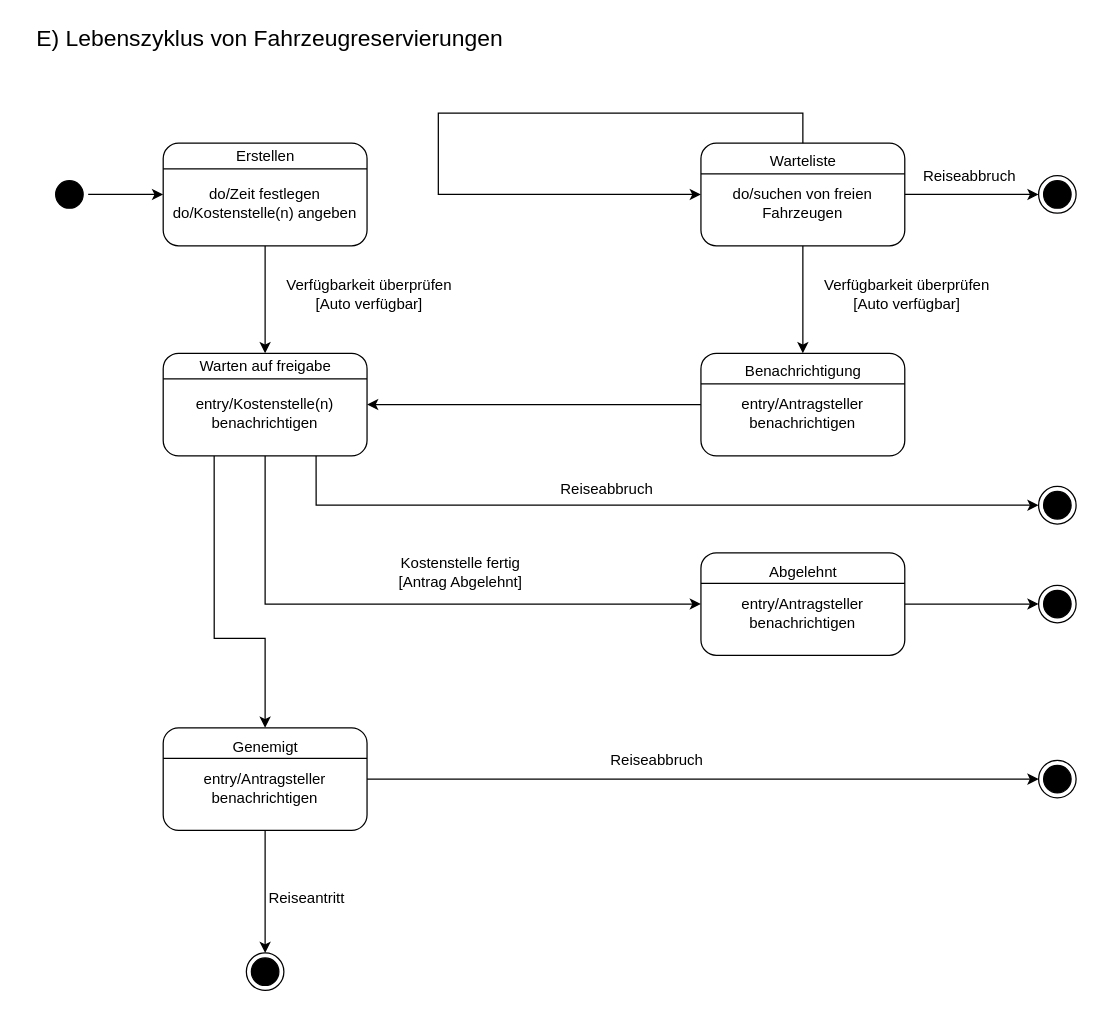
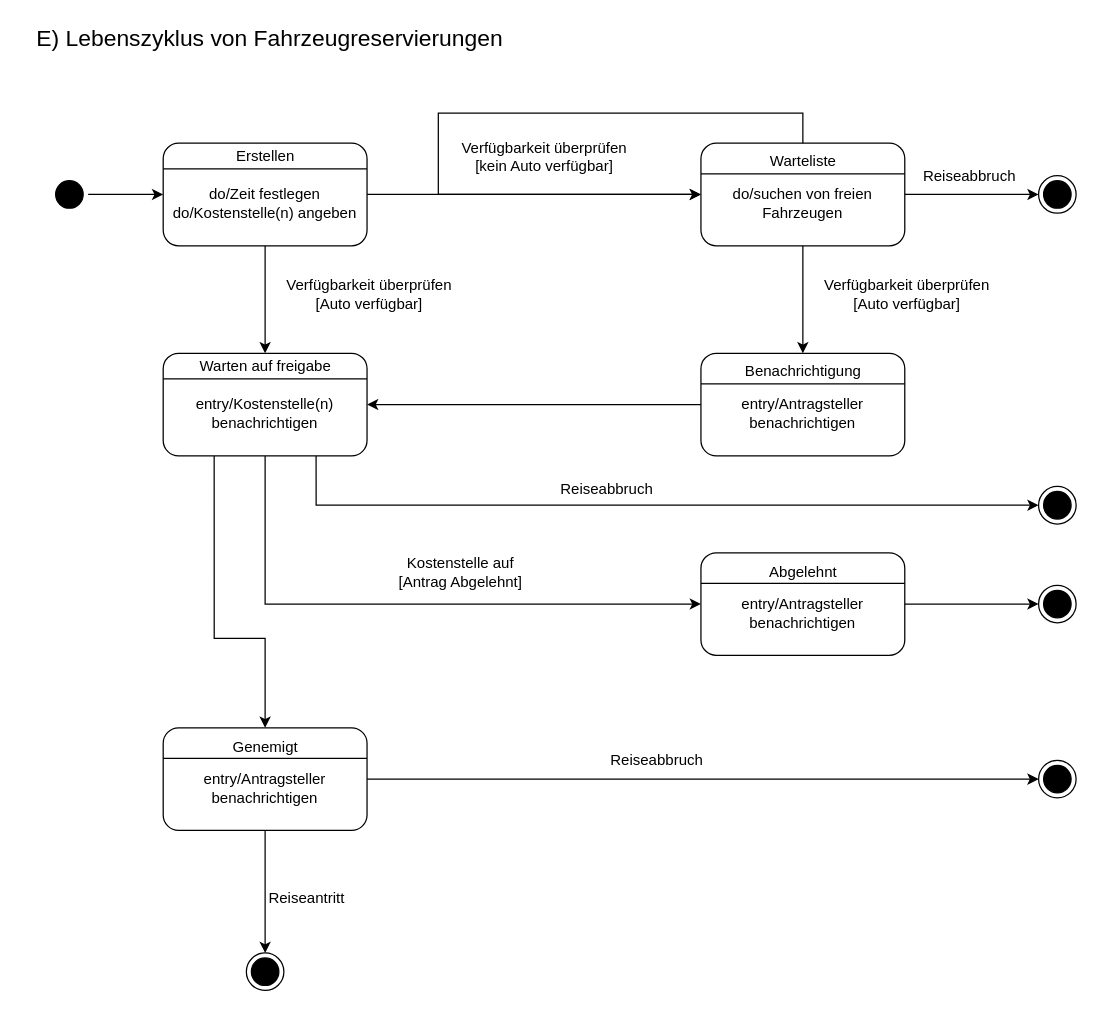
node "Verfügbarkeit überprüfen [kein Auto verfügbar]": added
edge "do/Zeit festlegen do/Kostenstelle(n) angeben" -> "do/suchen von freien Fahrzeugen": added
node "Kostenstelle fertig [Antrag Abgelehnt]": label "Kostenstelle fertig [Antrag Abgelehnt]" -> "Kostenstelle auf [Antrag Abgelehnt]"
